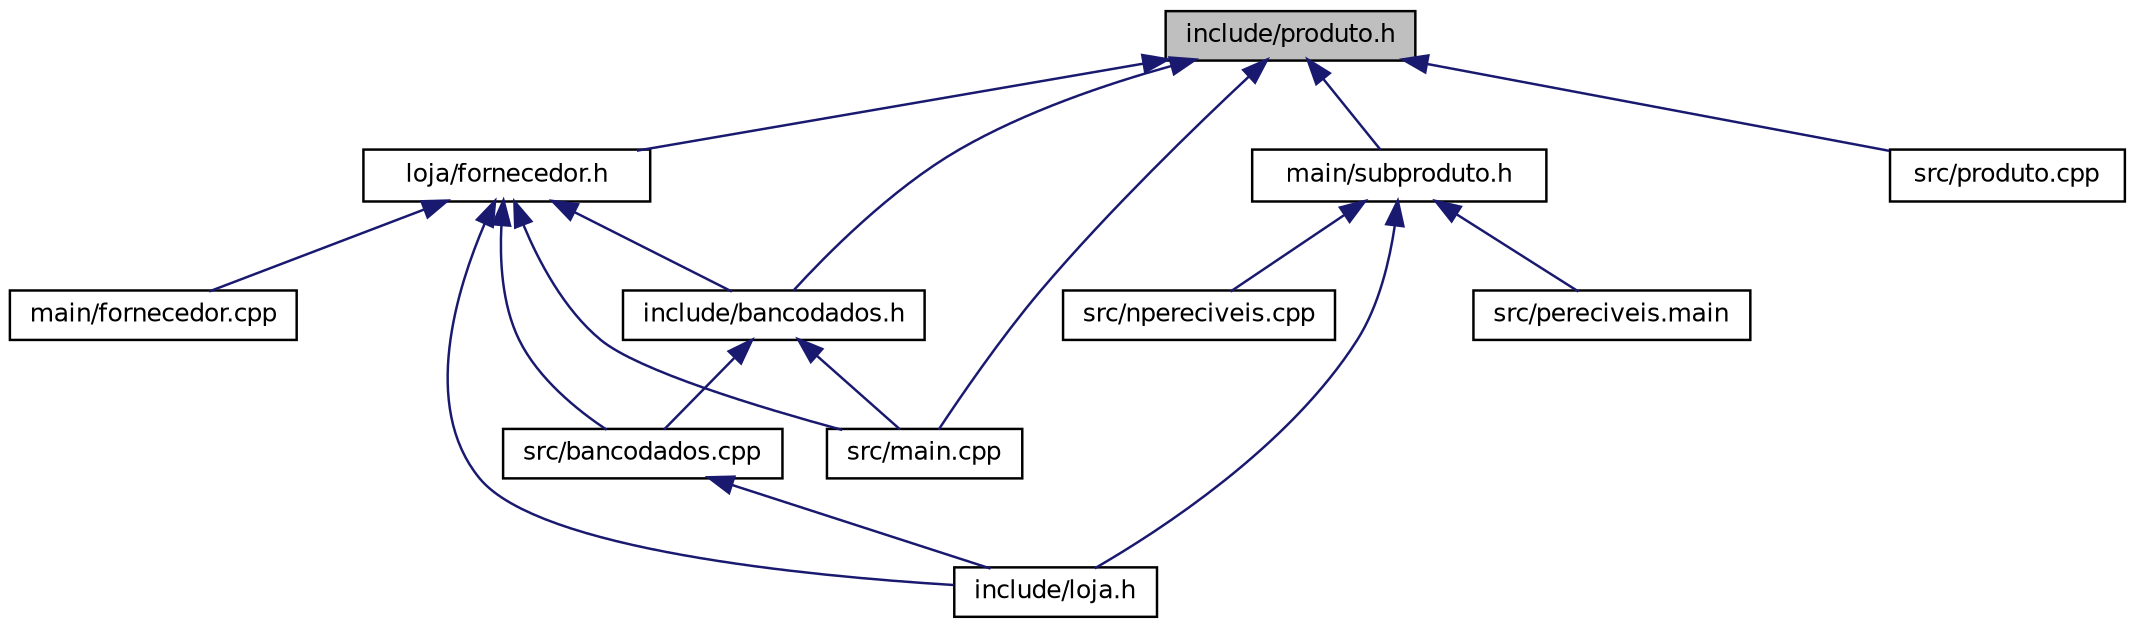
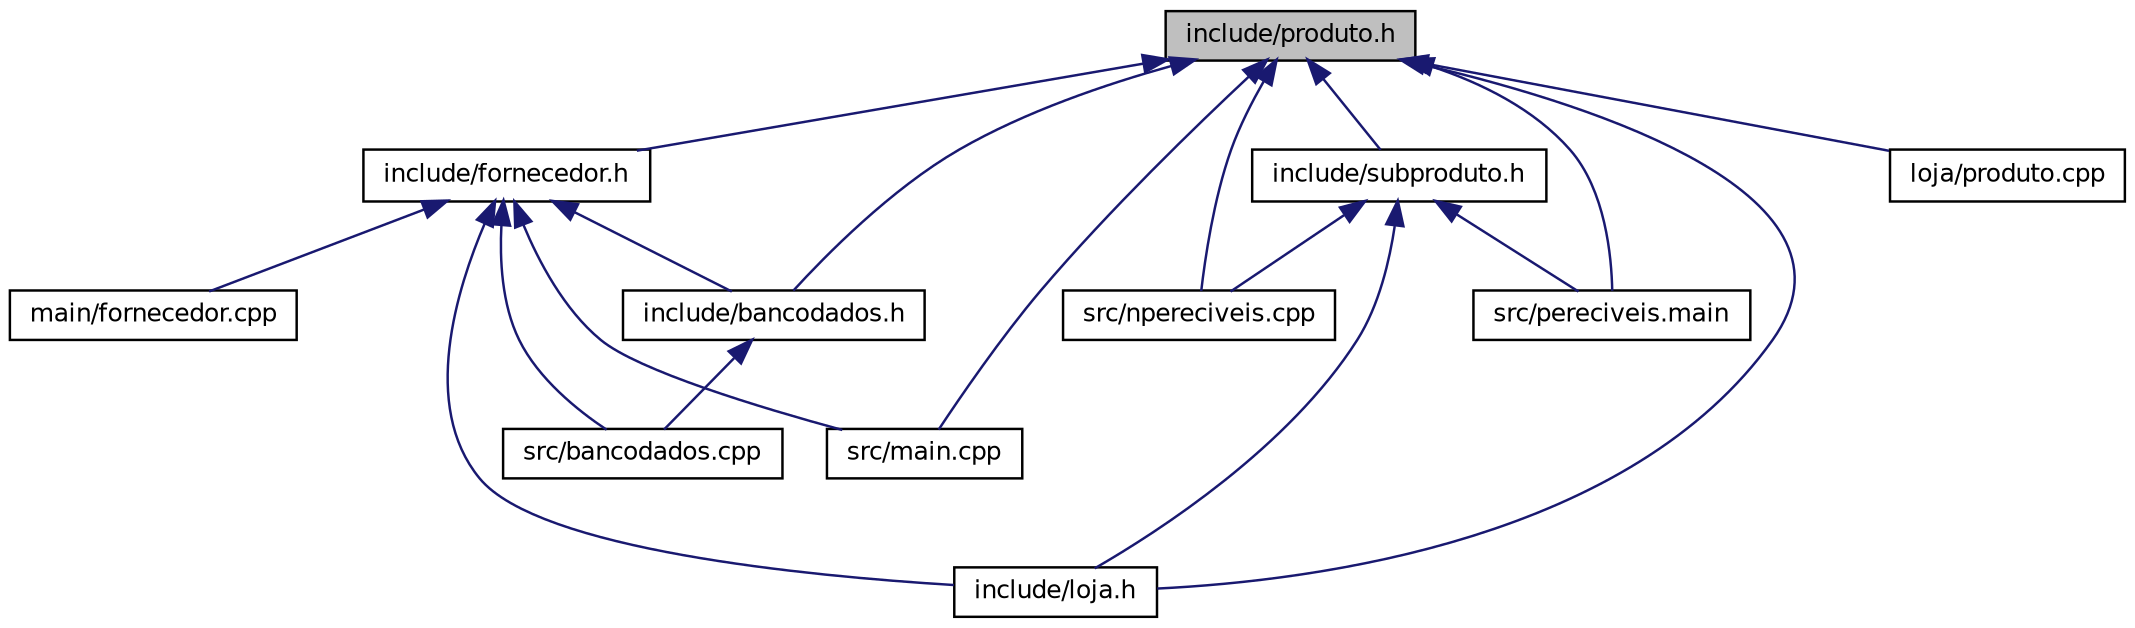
edge "src/pereciveis.main" -> "include/produto.h": added
node "loja/fornecedor.h": label "loja/fornecedor.h" -> "include/fornecedor.h"
node "main/subproduto.h": label "main/subproduto.h" -> "include/subproduto.h"
node "src/produto.cpp": label "src/produto.cpp" -> "loja/produto.cpp"
edge "src/npereciveis.cpp" -> "include/produto.h": added
edge "src/main.cpp" -> "include/bancodados.h": removed
edge "include/loja.h" -> "src/bancodados.cpp": now "include/loja.h" -> "include/produto.h"
